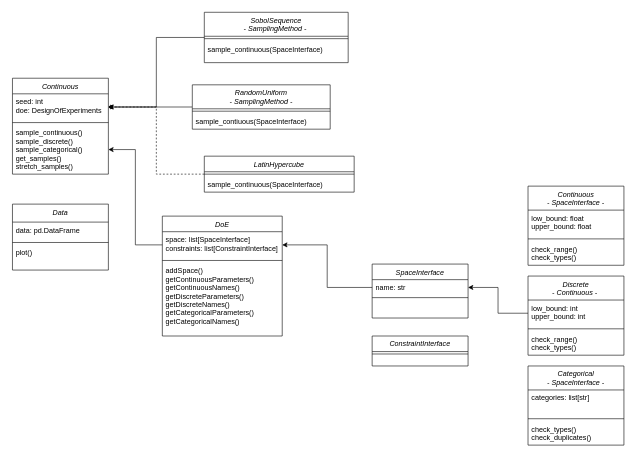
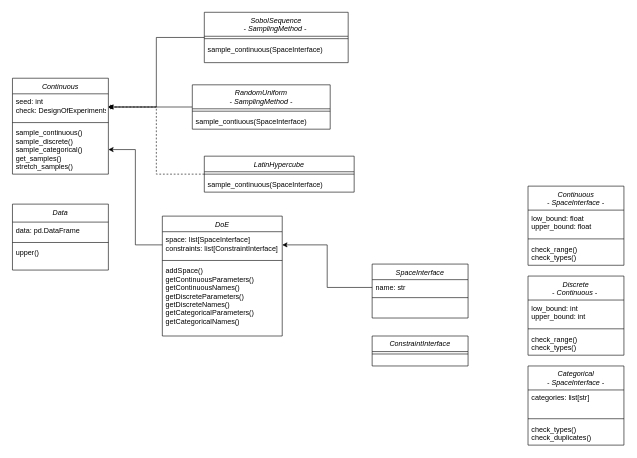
node "seed: int doe: DesignOfExperiments": label "seed: int doe: DesignOfExperiments" -> "seed: int check: DesignOfExperiments"
node "plot()": label "plot()" -> "upper()"
edge "low_bound: int upper_bound: int" -> "name: str": removed
